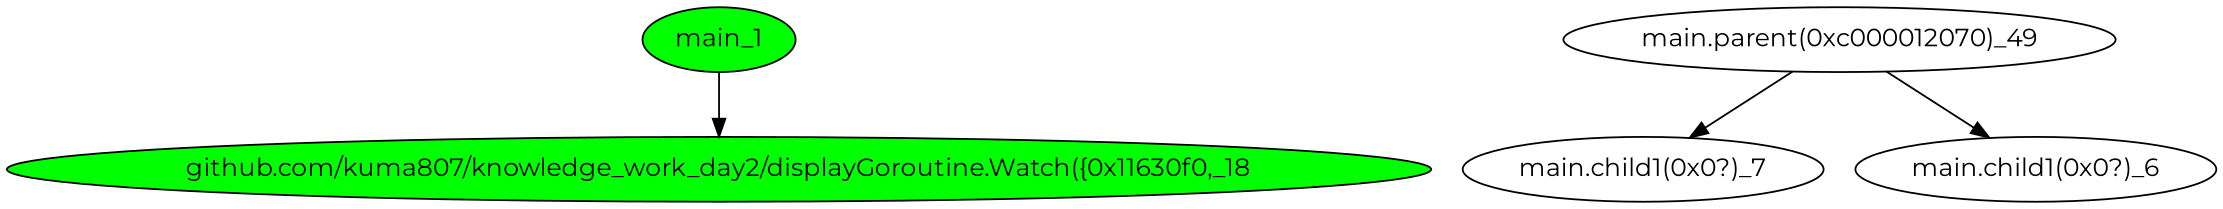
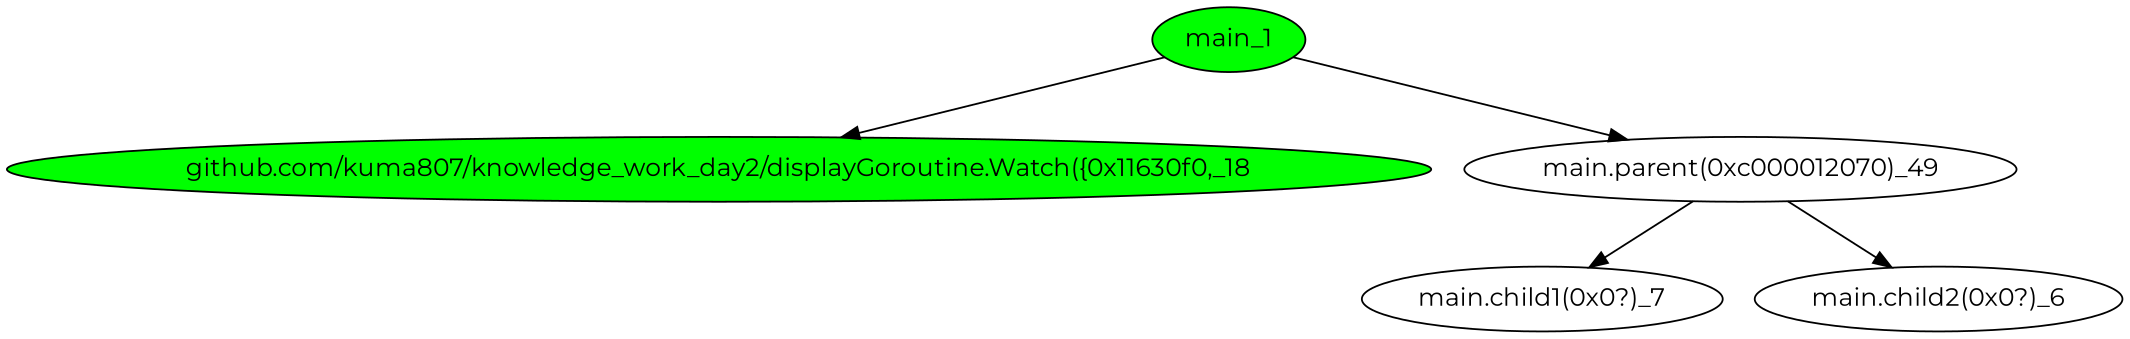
edge "main_1" -> "main.parent(0xc000012070)_49": added
node "main.child1(0x0?)_6": label "main.child1(0x0?)_6" -> "main.child2(0x0?)_6"
